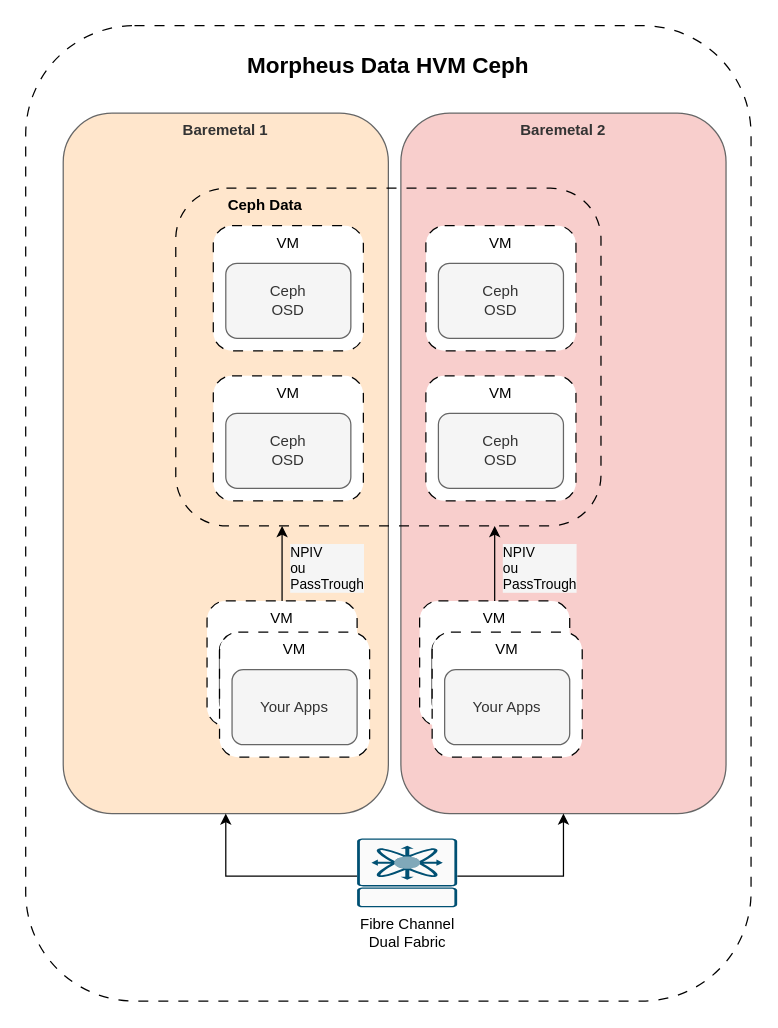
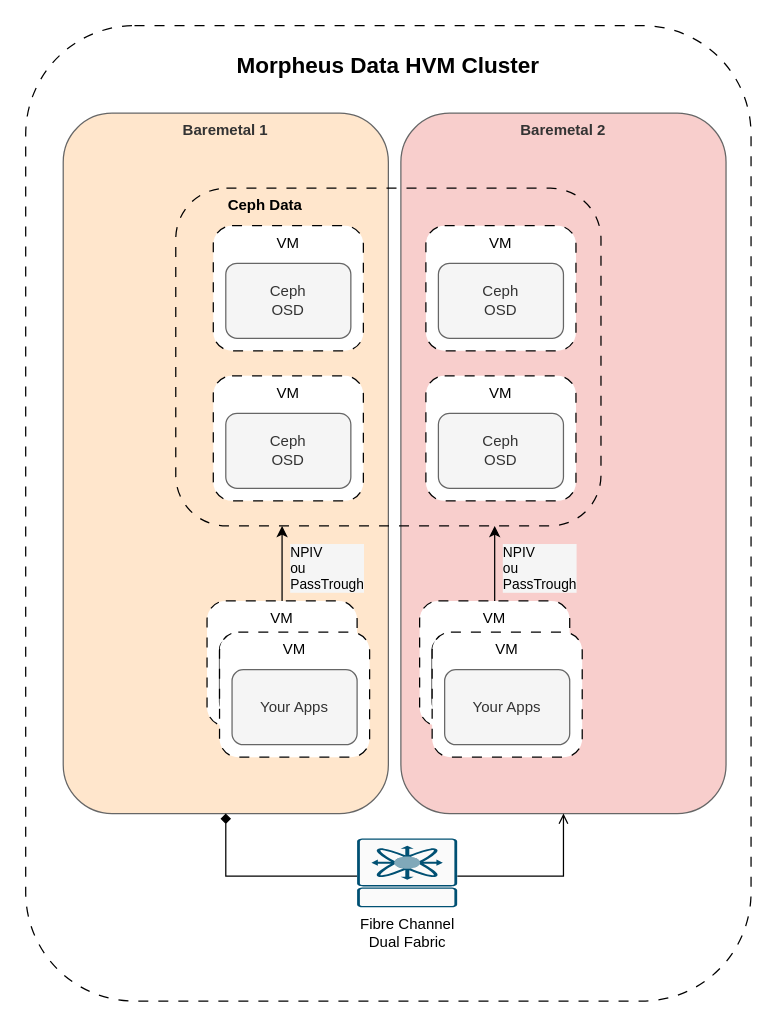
node "Morpheus Data HVM Ceph": label "Morpheus Data HVM Ceph" -> "Morpheus Data HVM Cluster"
edge "Fibre Channel Dual Fabric" -> "Baremetal 1": arrowhead classic -> diamond
edge "Fibre Channel Dual Fabric" -> "Baremetal 2": arrowhead classic -> open
